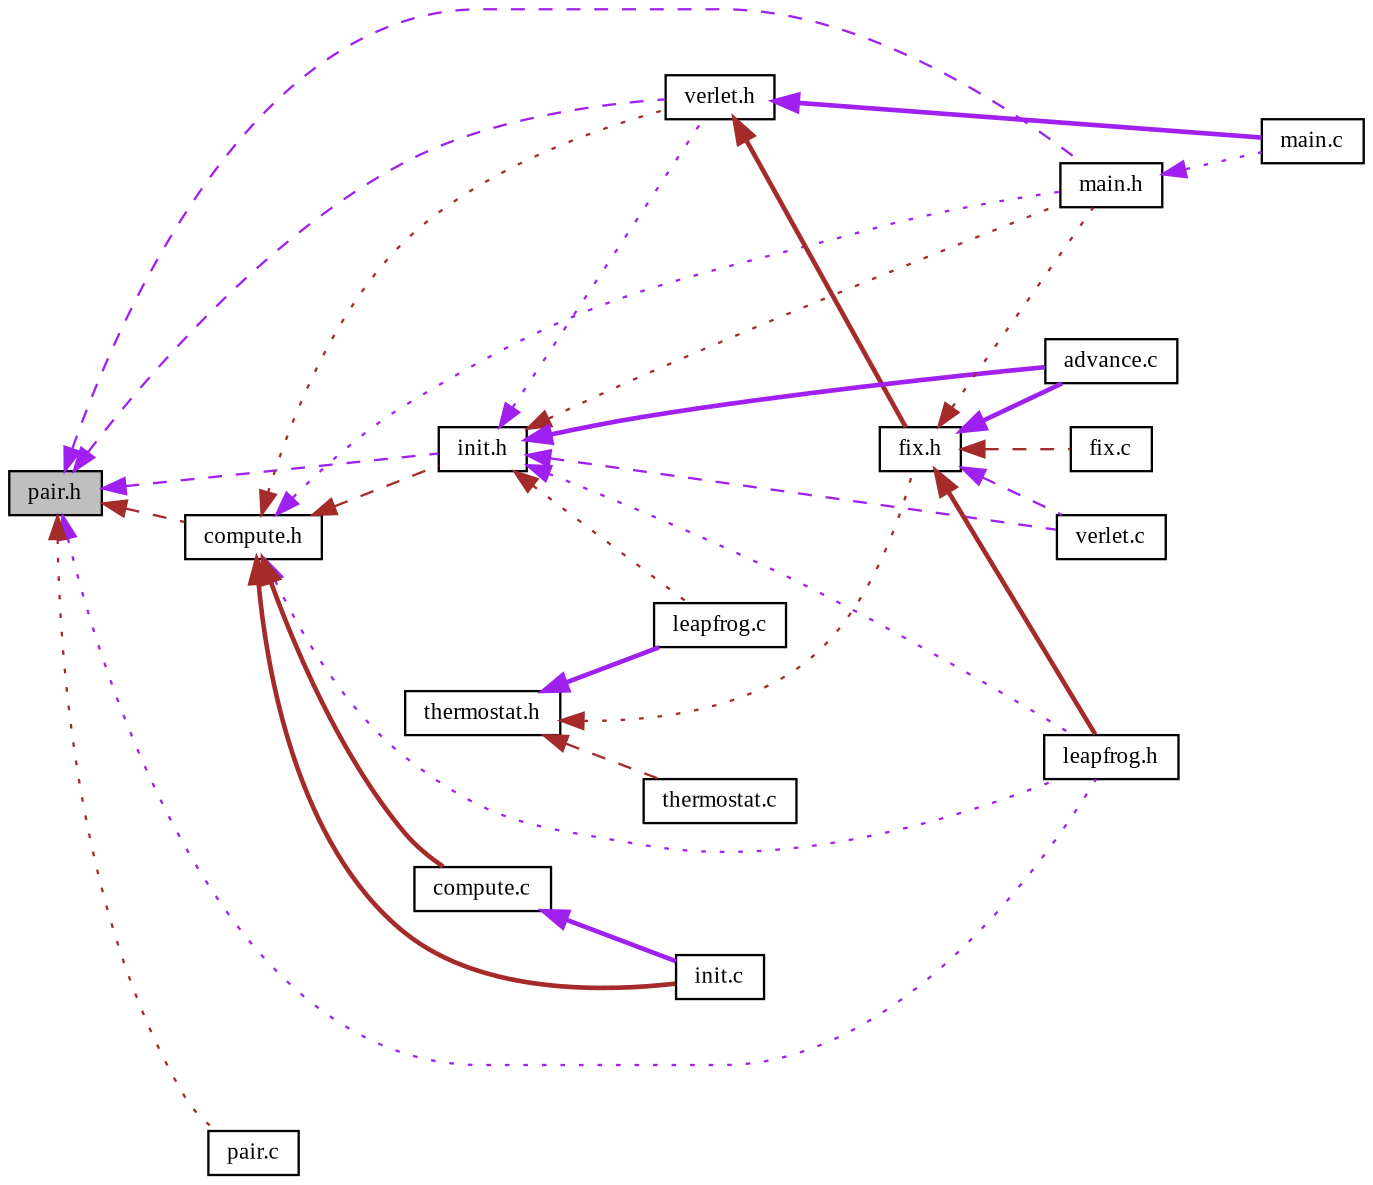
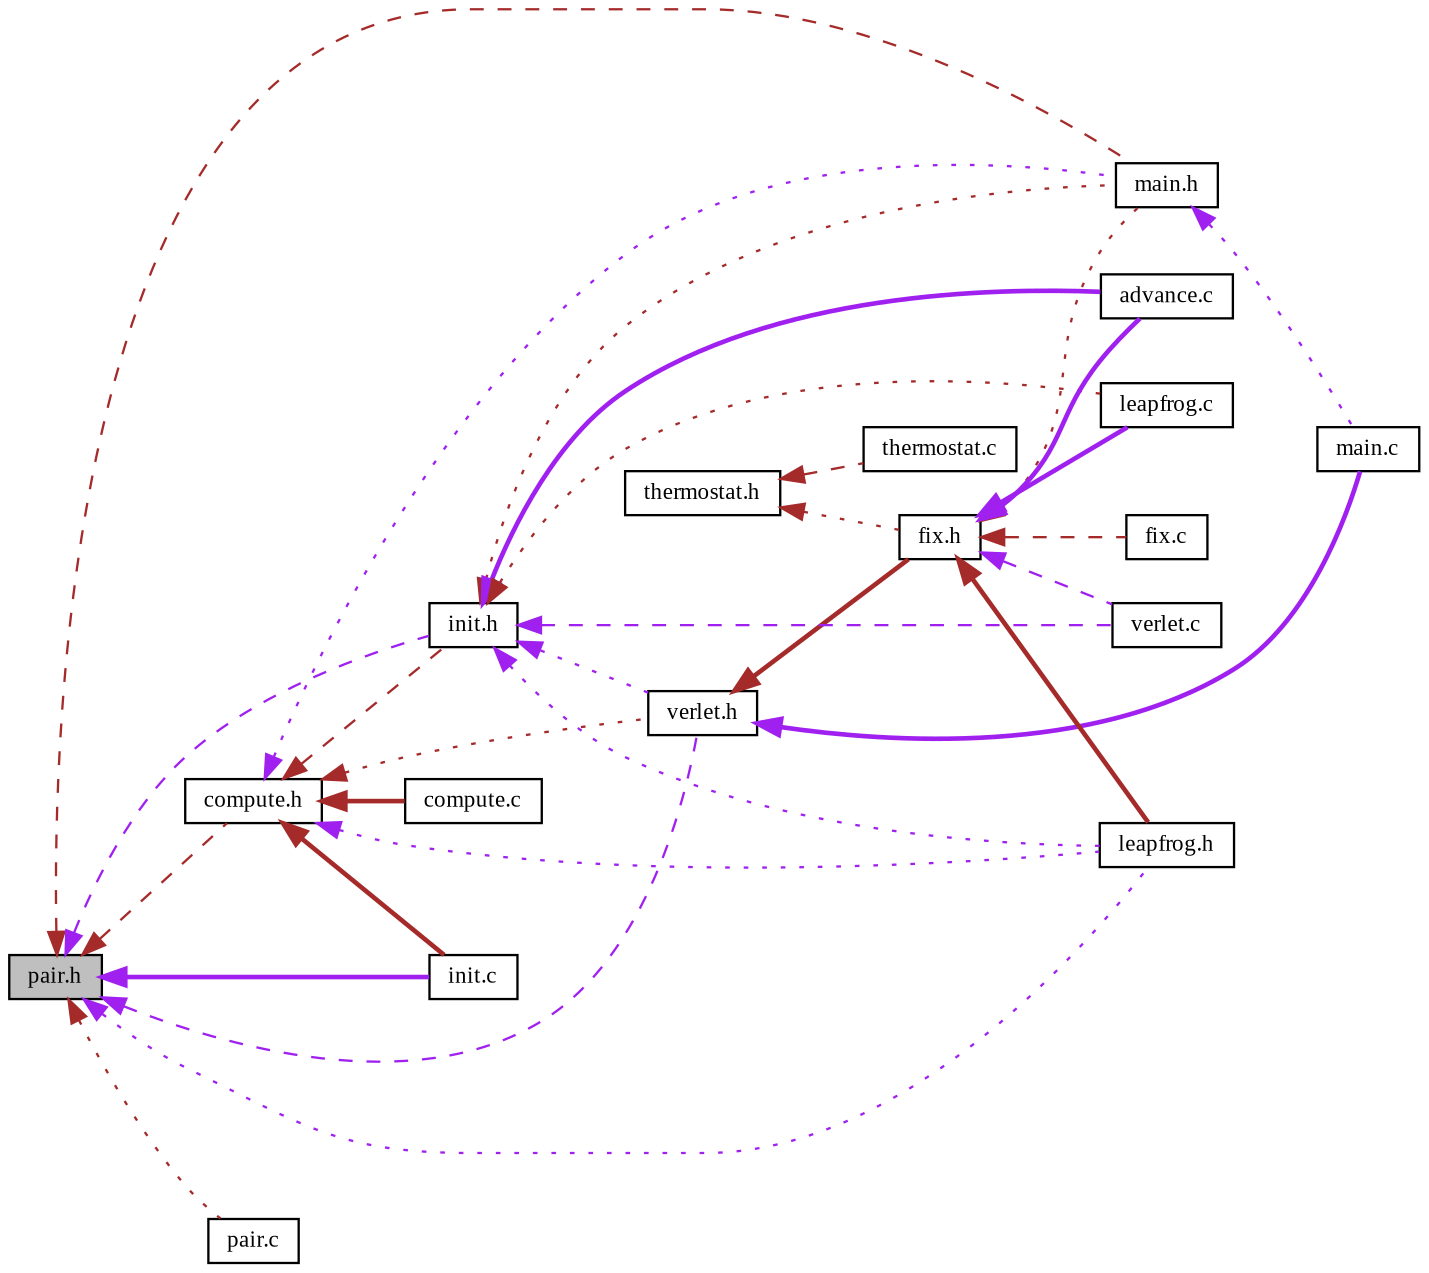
edge "main.h" -> "pair.h": color purple -> brown
edge "leapfrog.c" -> "thermostat.h": now "leapfrog.c" -> "fix.h"
edge "init.c" -> "compute.c": now "init.c" -> "pair.h"
